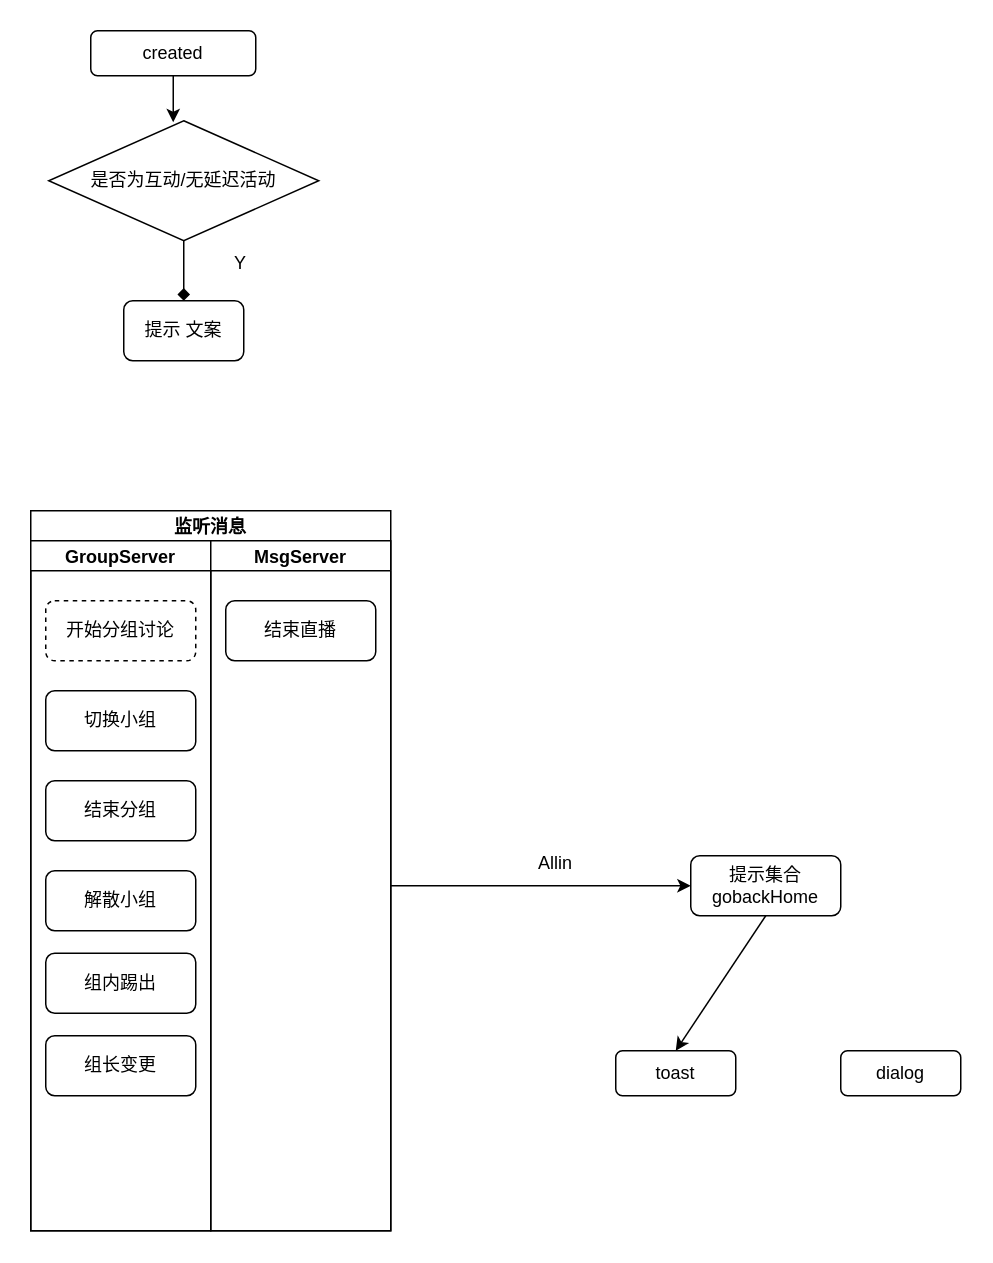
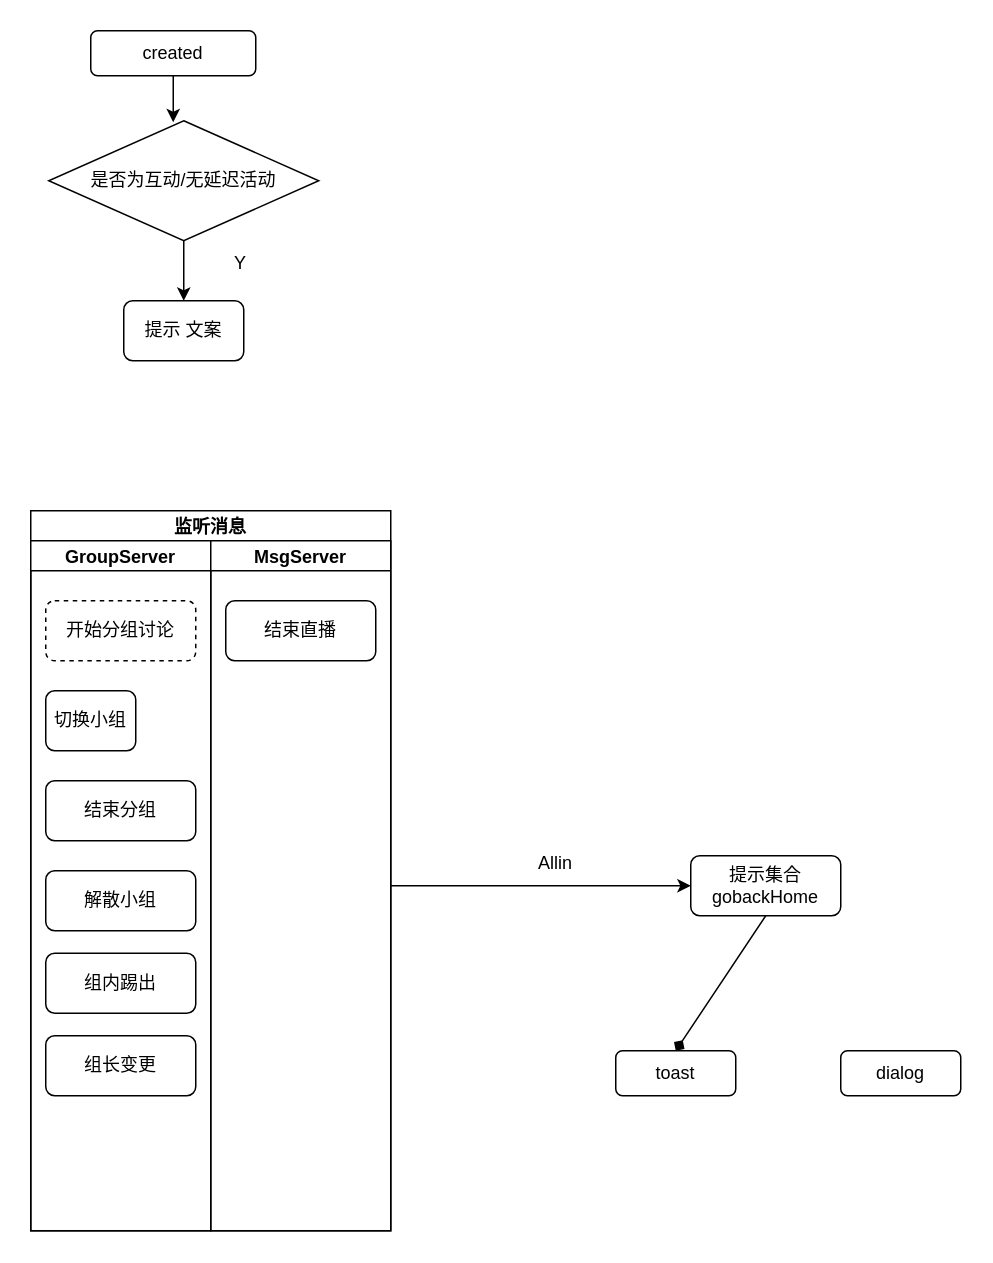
edge "是否为互动/无延迟活动" -> "提示 文案": arrowhead diamond -> classic
node "切换小组": size 150x60 -> 90x60
edge "提示集合 gobackHome" -> "toast": arrowhead classic -> diamond
